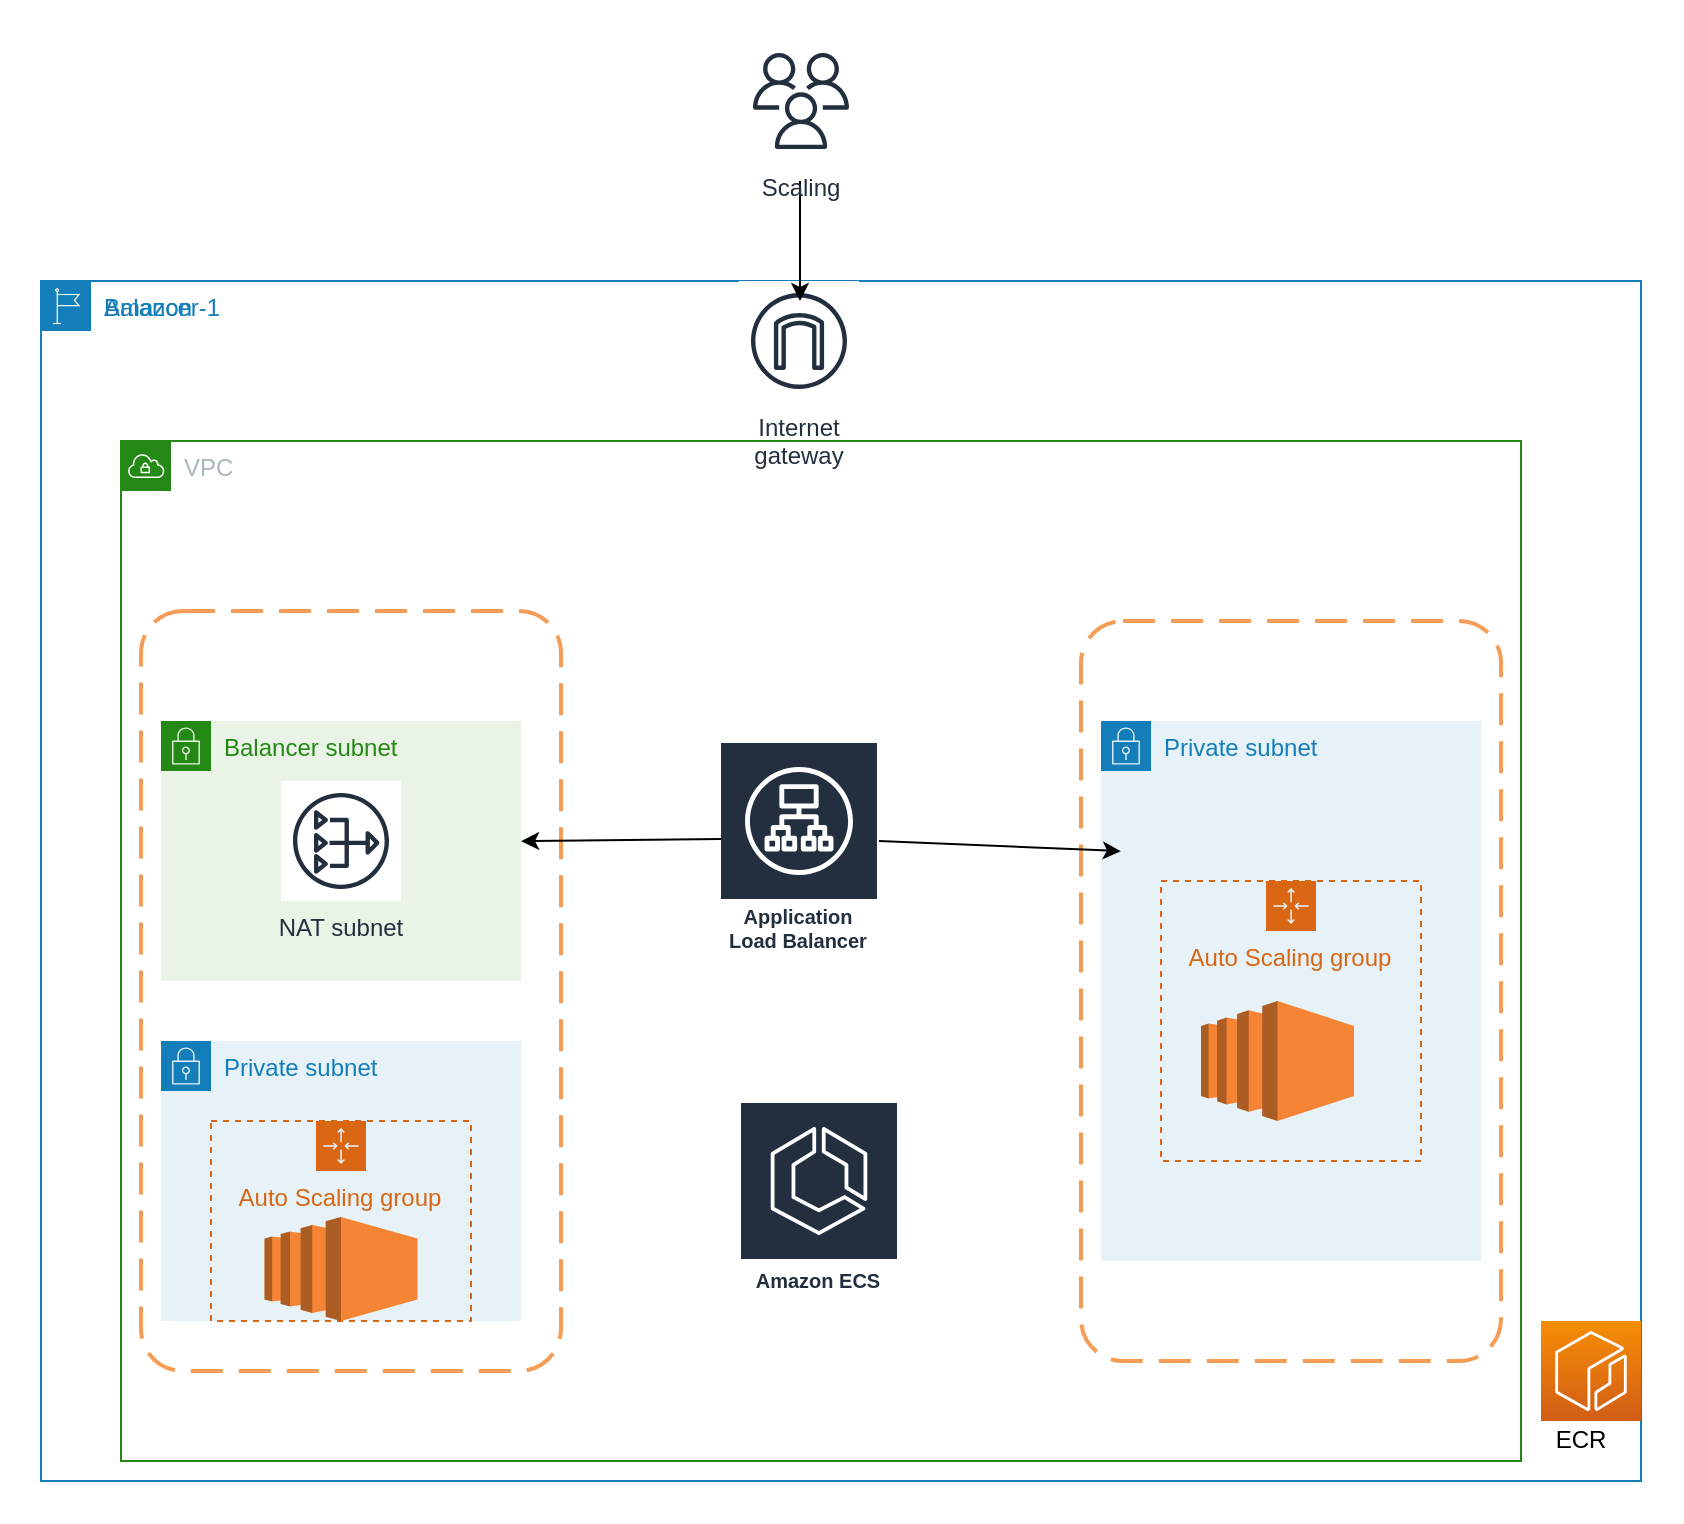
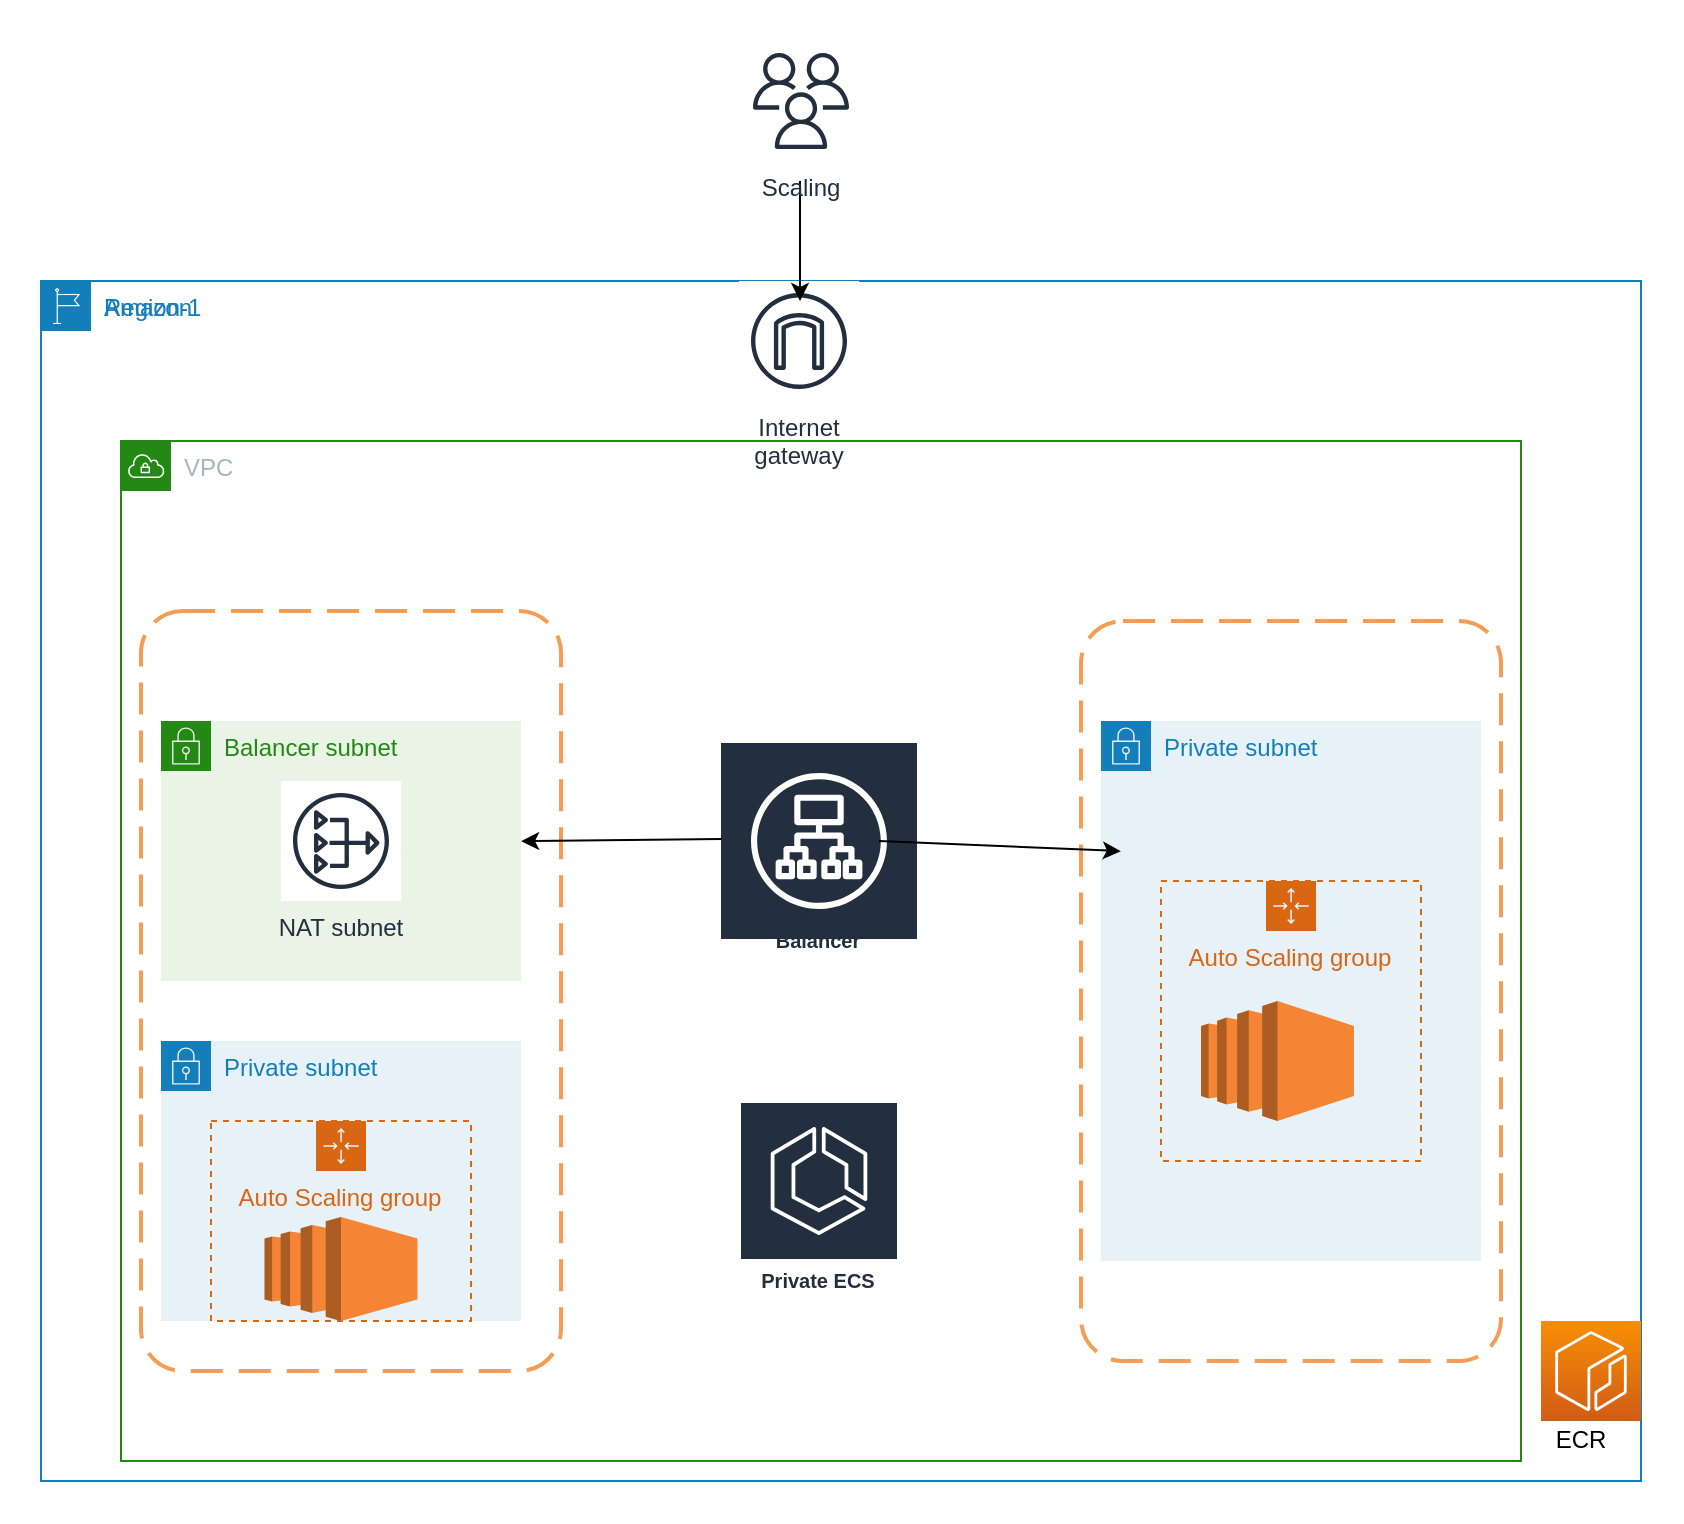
node "Balancer-1": label "Balancer-1" -> "Region-1"
node "Application Load Balancer": size 160x220 -> 200x220
node "Amazon ECS": label "Amazon ECS" -> "Private ECS"
